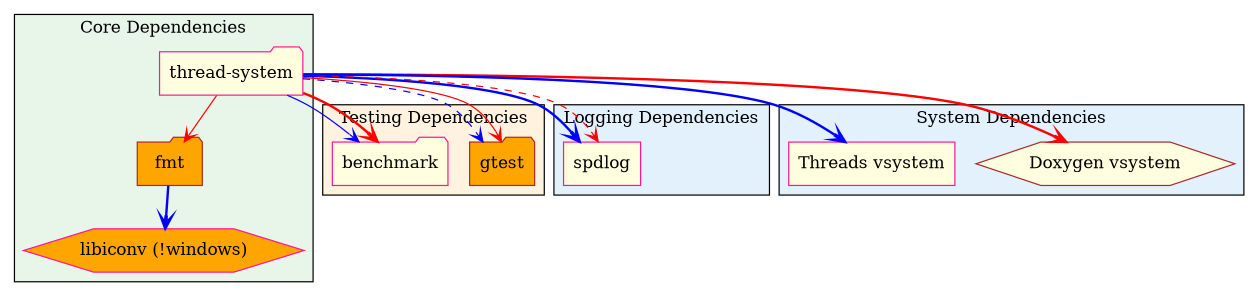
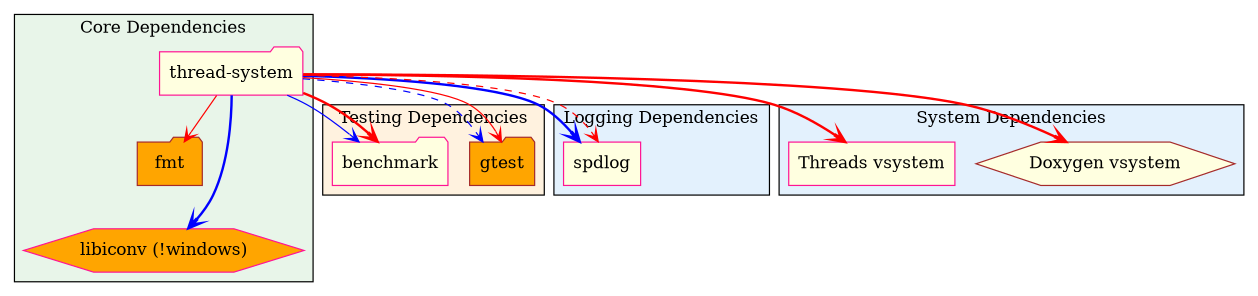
edge "thread-system" -> "Threads vsystem": color blue -> red
edge "fmt" -> "libiconv (!windows)": now "thread-system" -> "libiconv (!windows)"
